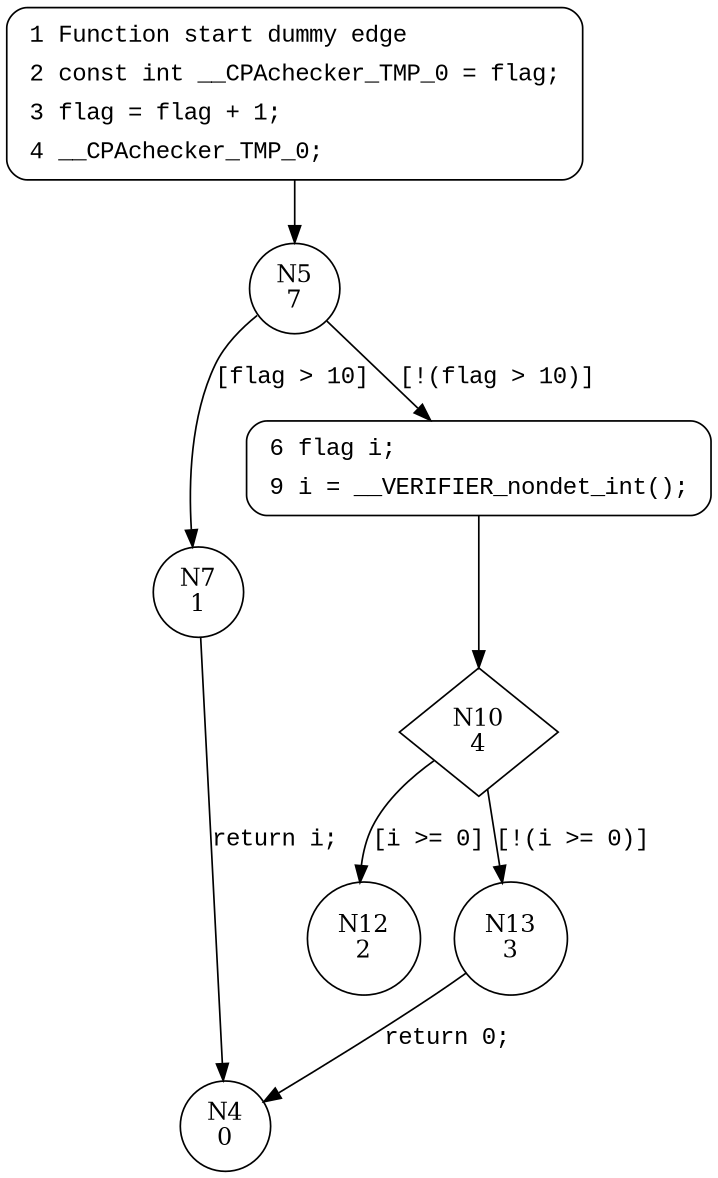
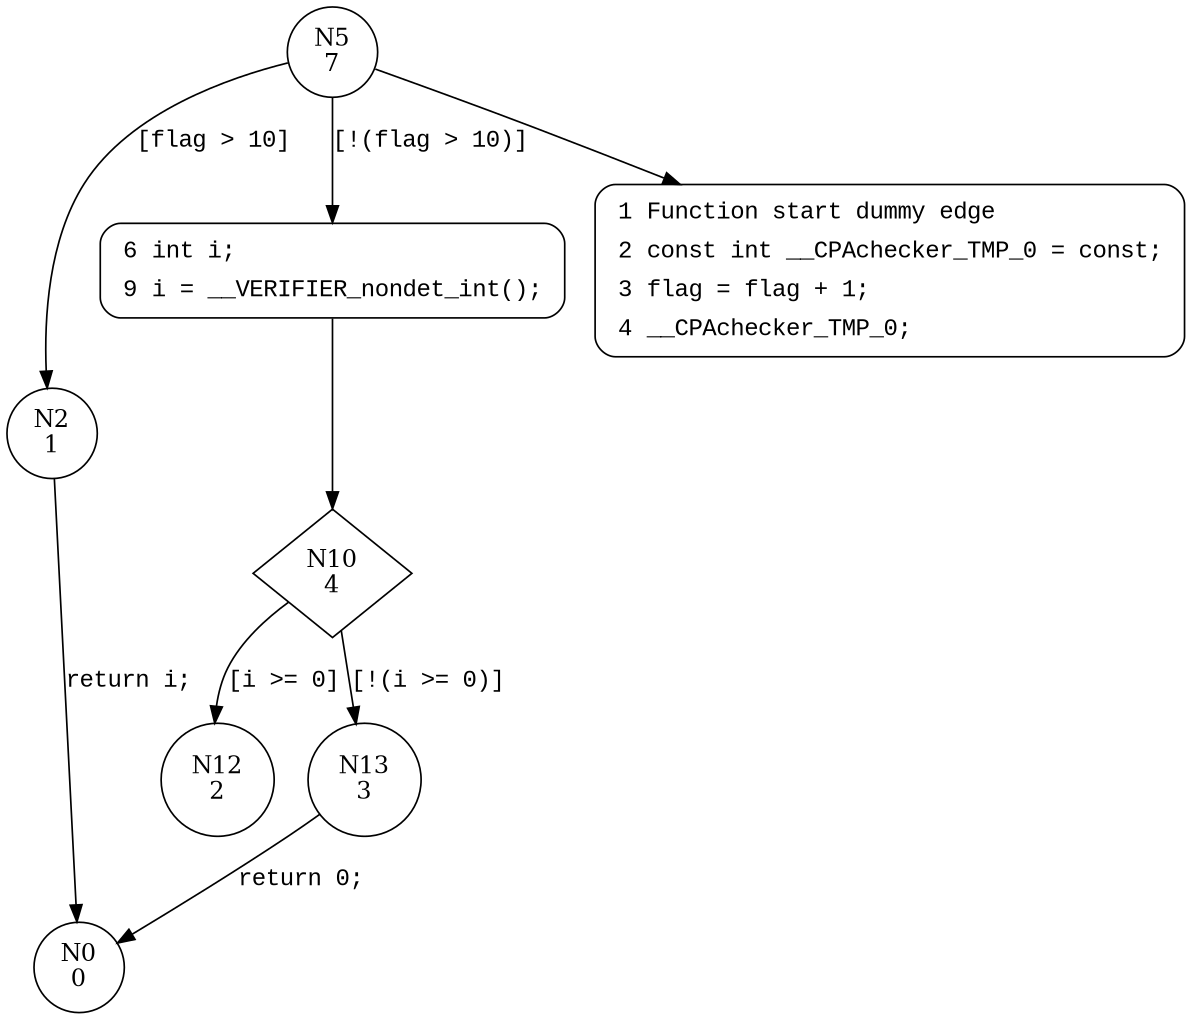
node "1": text "const int __CPAchecker_TMP_0 = flag;" -> "const int __CPAchecker_TMP_0 = const;"
edge "1" -> "N5 7": reversed
node "6": text "flag i;" -> "int i;"
node "N7 1": label "N7 1" -> "N2 1"
node "N4 0": label "N4 0" -> "N0 0"
